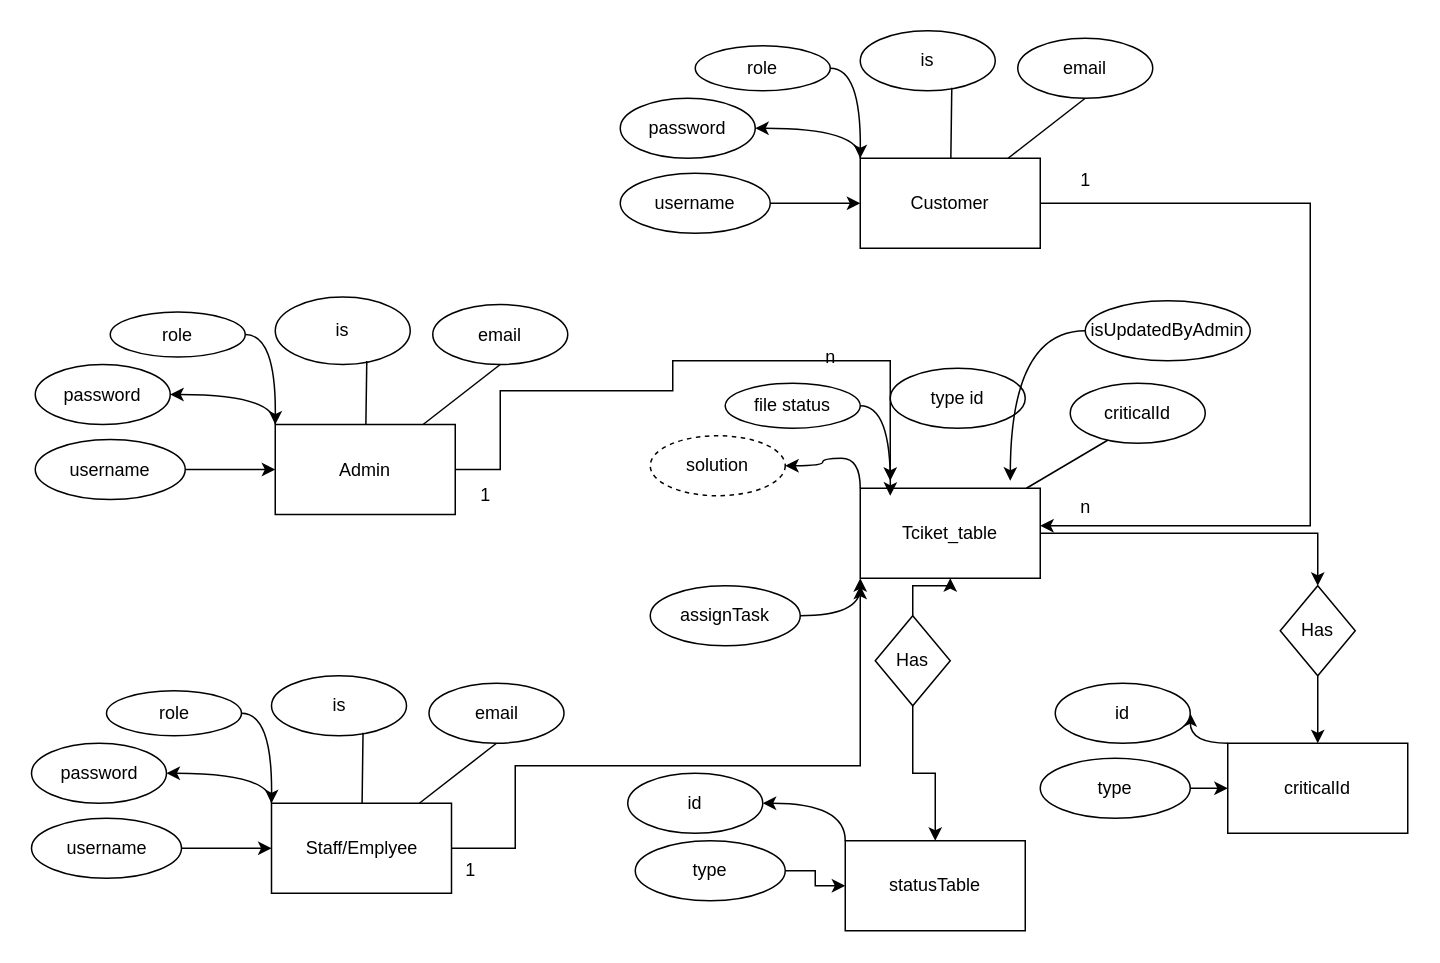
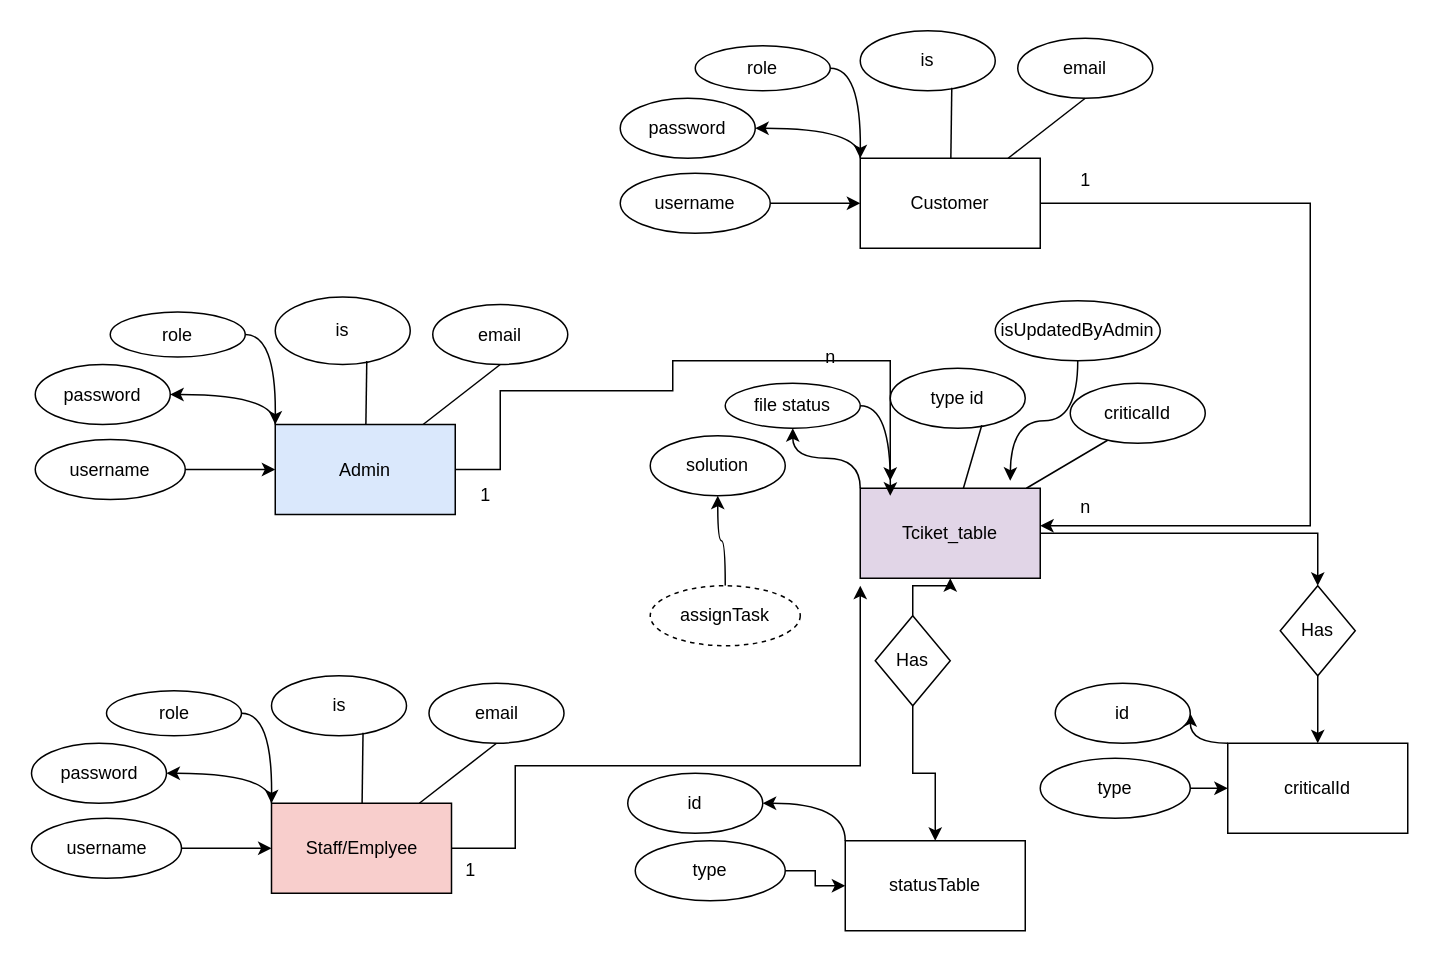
node "isUpdatedByAdmin": moved (1168, 331) -> (1078, 331)
edge "type id" -- "Tciket_table": added
edge "Tciket_table" -> "solution": now "Tciket_table" -> "file status"
node "solution": style dashed -> solid
node "Admin": fillcolor #ffffff -> #dae8fc
node "Tciket_table": fillcolor #ffffff -> #e1d5e7
edge "assignTask" -> "Tciket_table": now "assignTask" -> "solution"
node "assignTask": style solid -> dashed
node "Staff/Emplyee": fillcolor #ffffff -> #f8cecc
